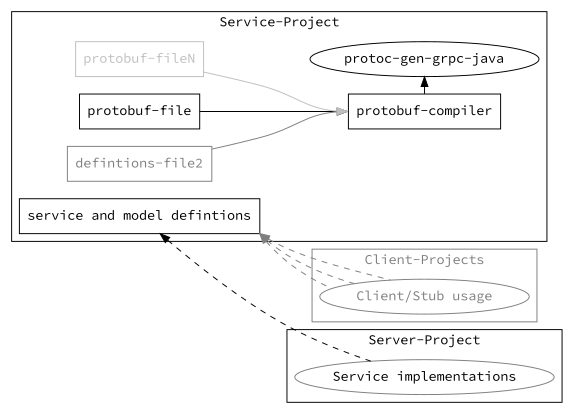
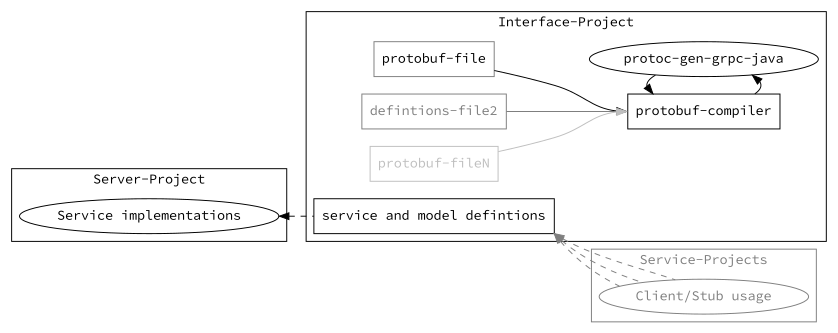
cluster "Service-Project": label "Service-Project" -> "Interface-Project"
edge "protoc-gen-grpc-java" -> "protobuf-compiler": added
node "protobuf-file": color black -> gray50
cluster "Client-Projects": label "Client-Projects" -> "Service-Projects"
edge "Service implementations" -> "service and model defintions": reversed
node "Service implementations": color gray50 -> black
